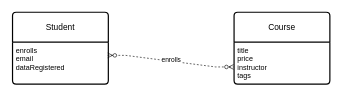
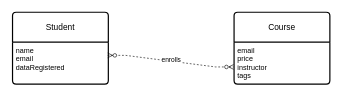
node "enrolls email dataRegistered": label "enrolls email dataRegistered" -> "name email dataRegistered"
node "title price instructor tags": label "title price instructor tags" -> "email price instructor tags"
